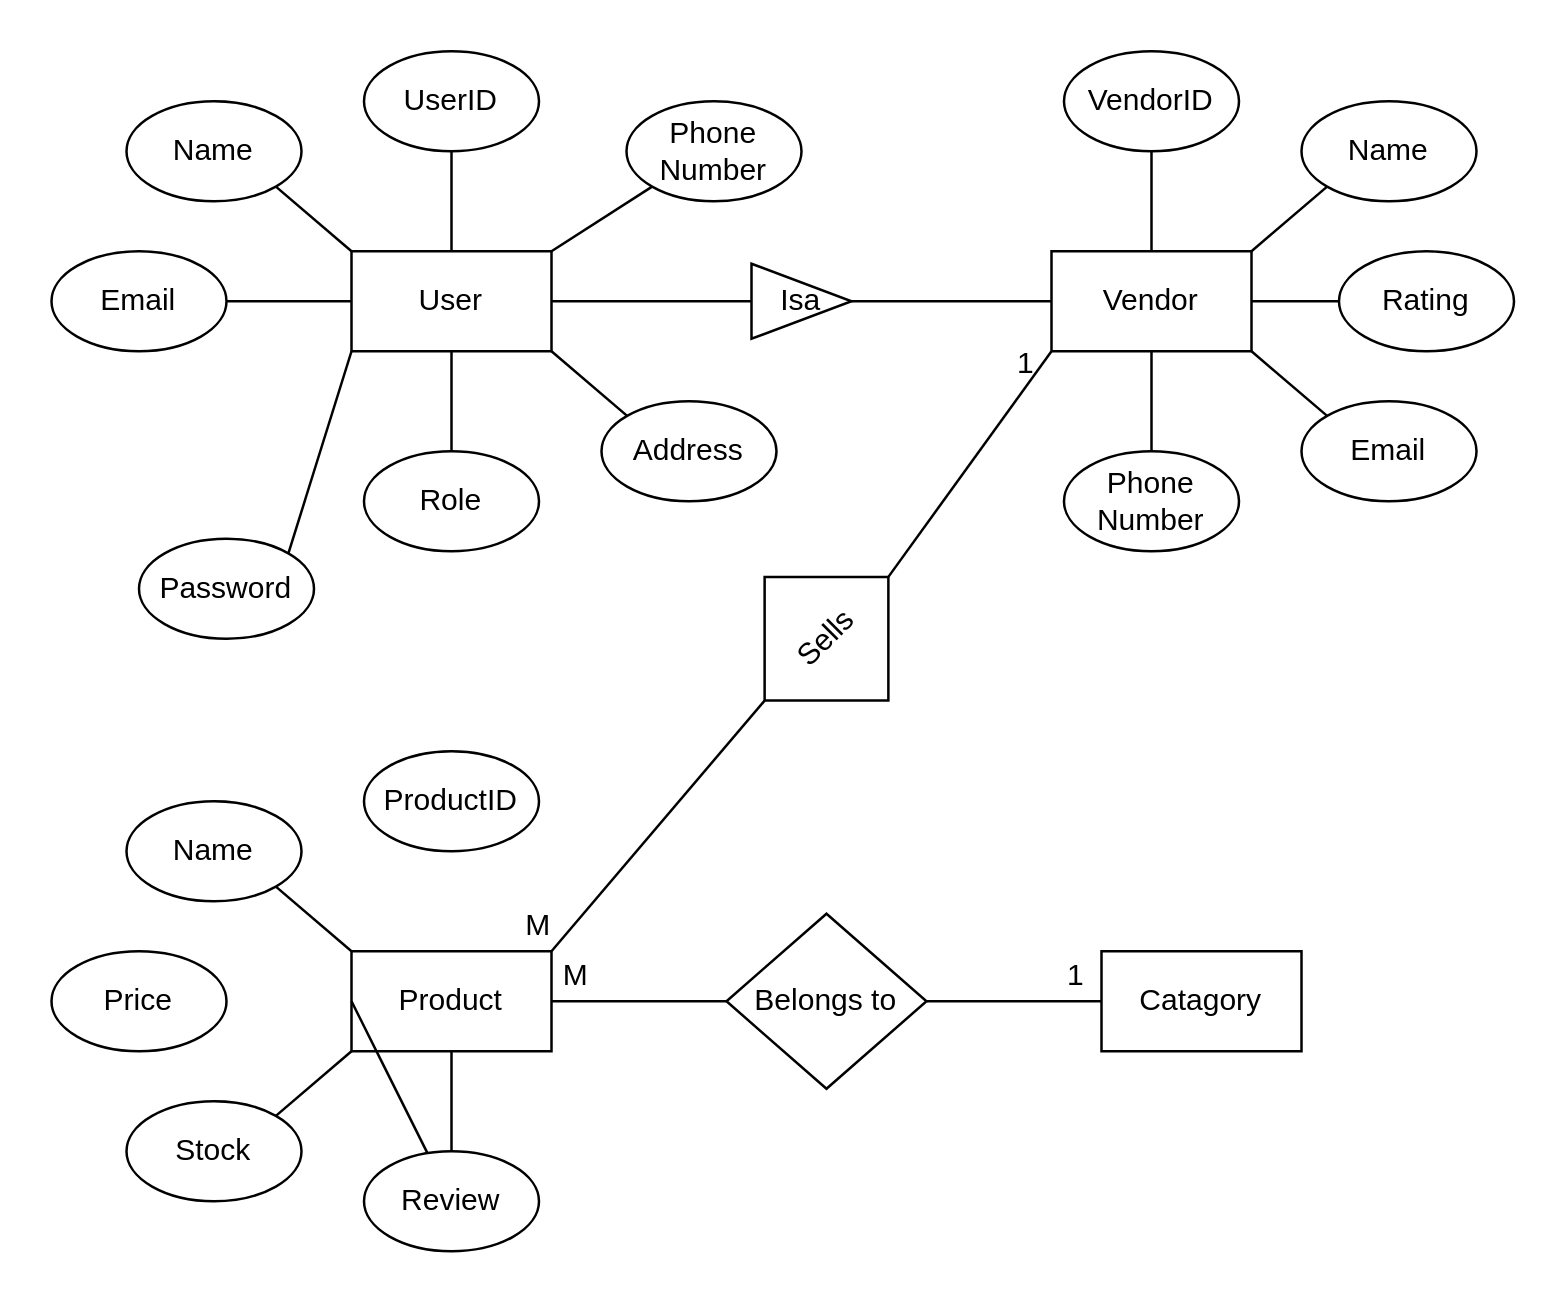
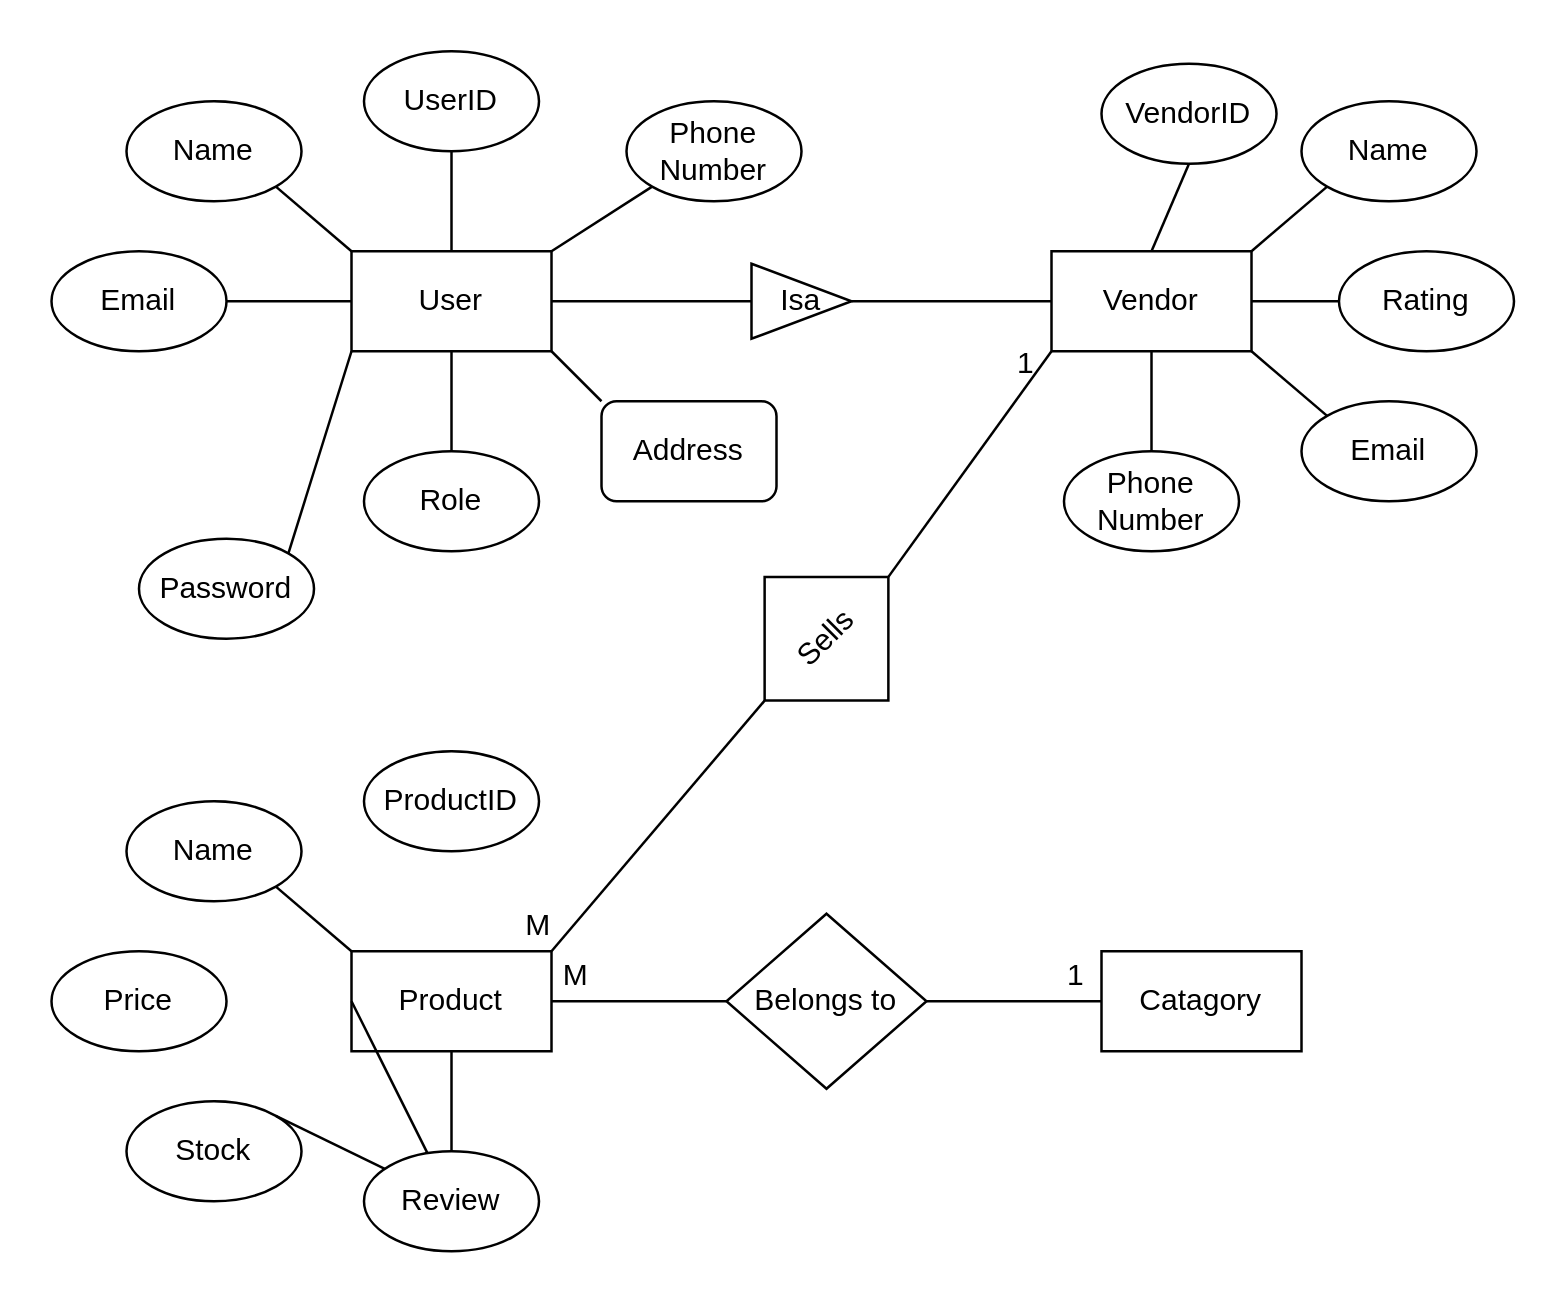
node "VendorID": moved (1151, 101) -> (1189, 114)
node "Address": shape ellipse -> rounded rectangle
edge "Product" -- "Stock": now "Review" -- "Stock"
